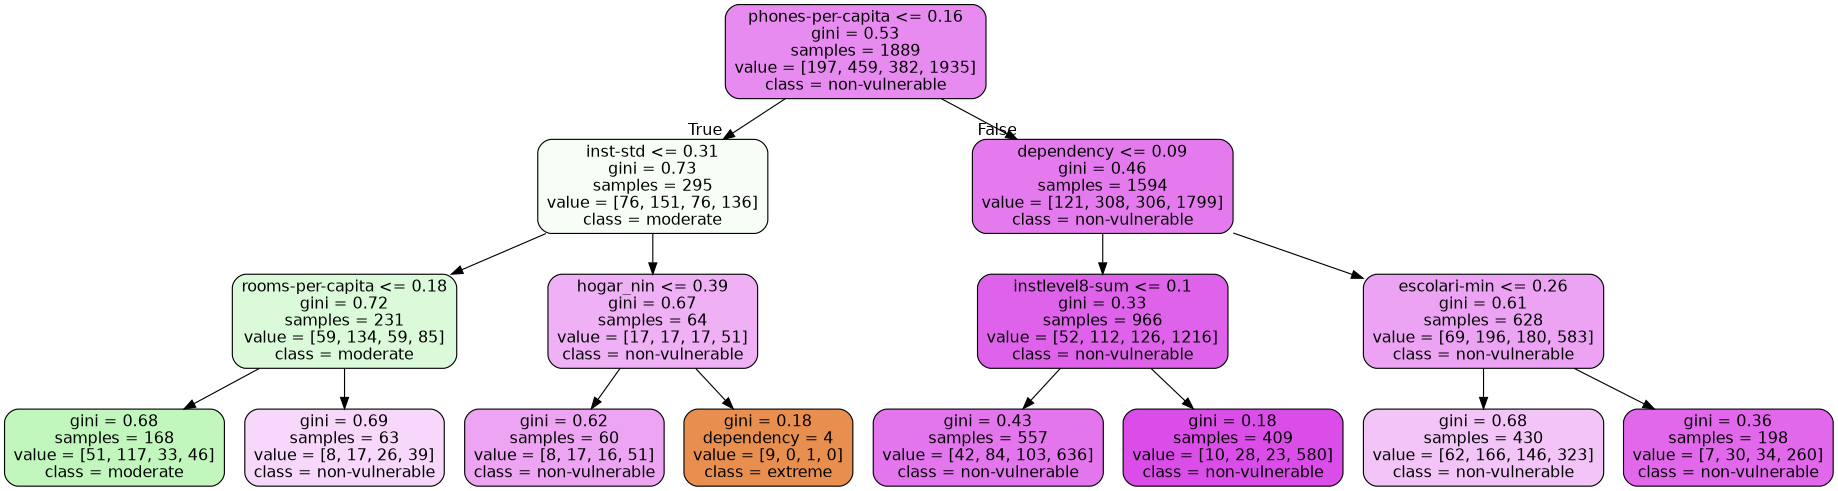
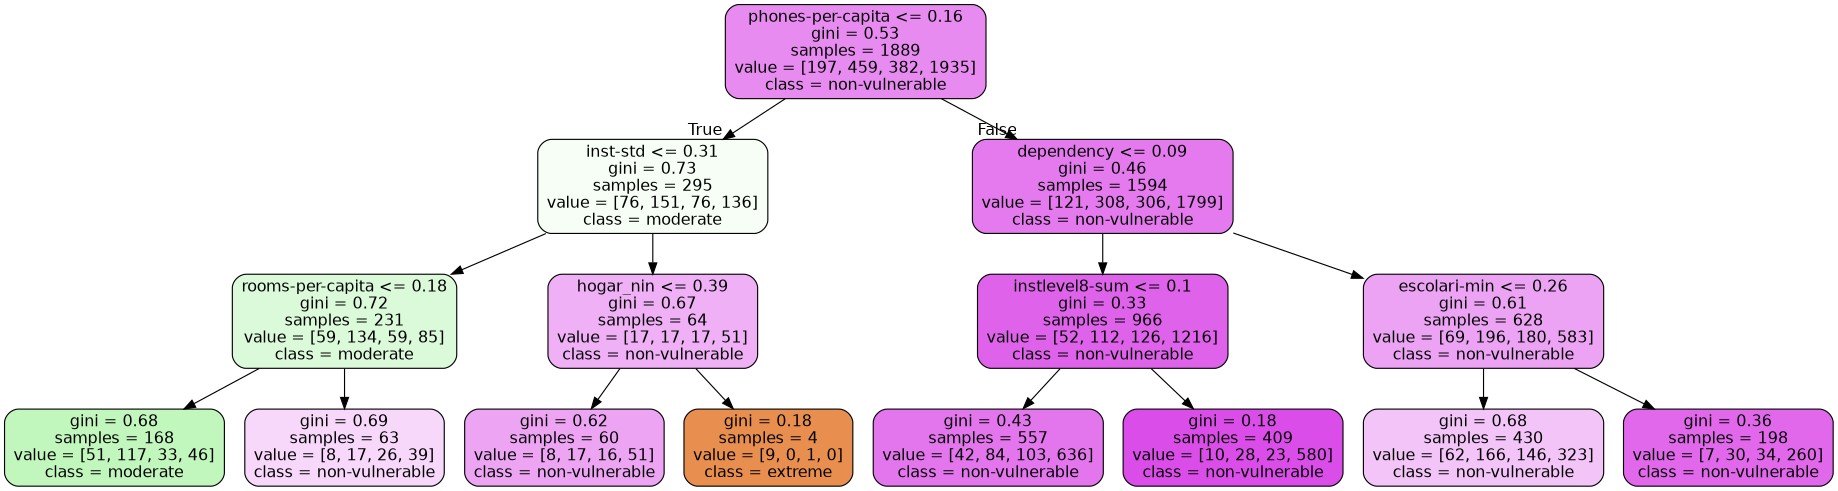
node "gini = 0.18 dependency = 4 value = [9, 0, 1, 0] class = extreme": label "gini = 0.18 dependency = 4 value = [9, 0, 1, 0] class = extreme" -> "gini = 0.18 samples = 4 value = [9, 0, 1, 0] class = extreme"
